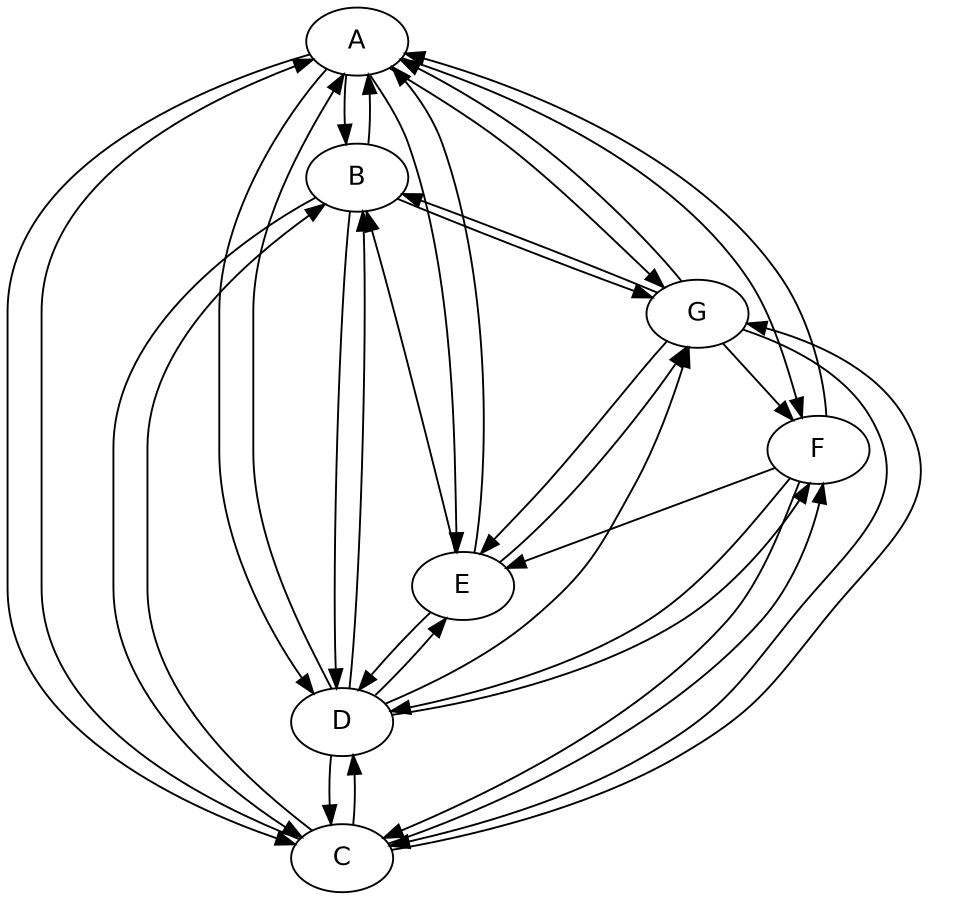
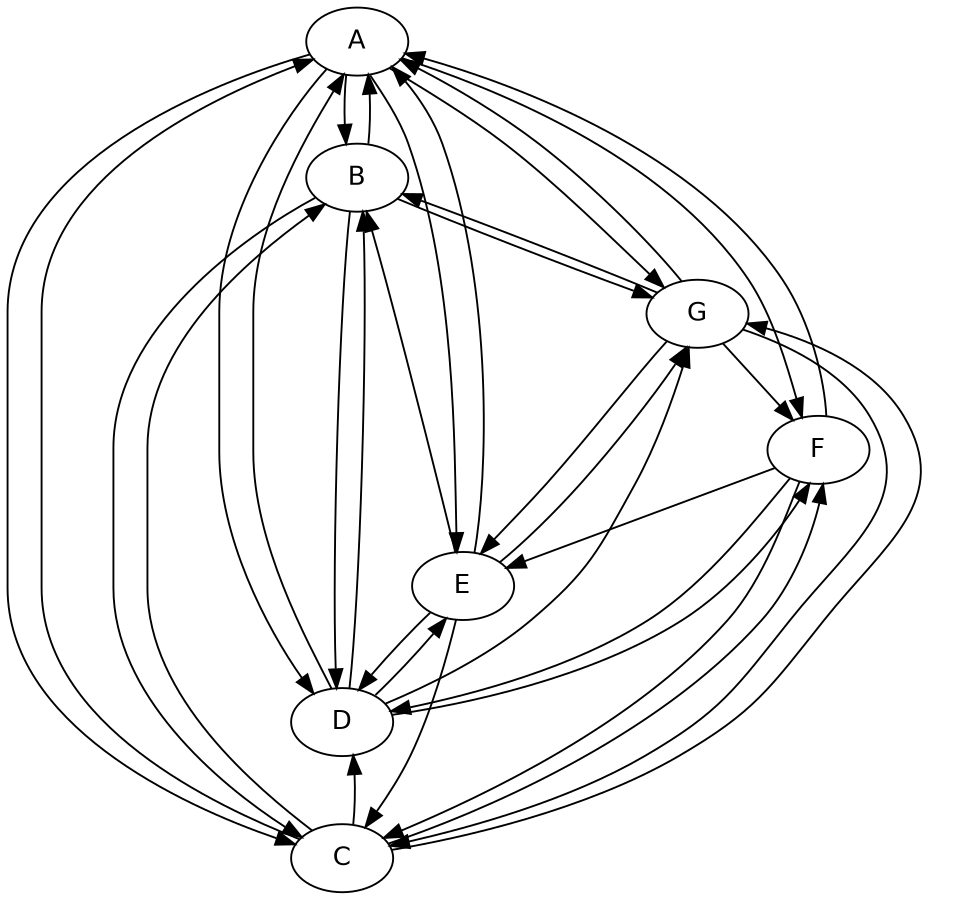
edge "D" -> "C": now "E" -> "C"
